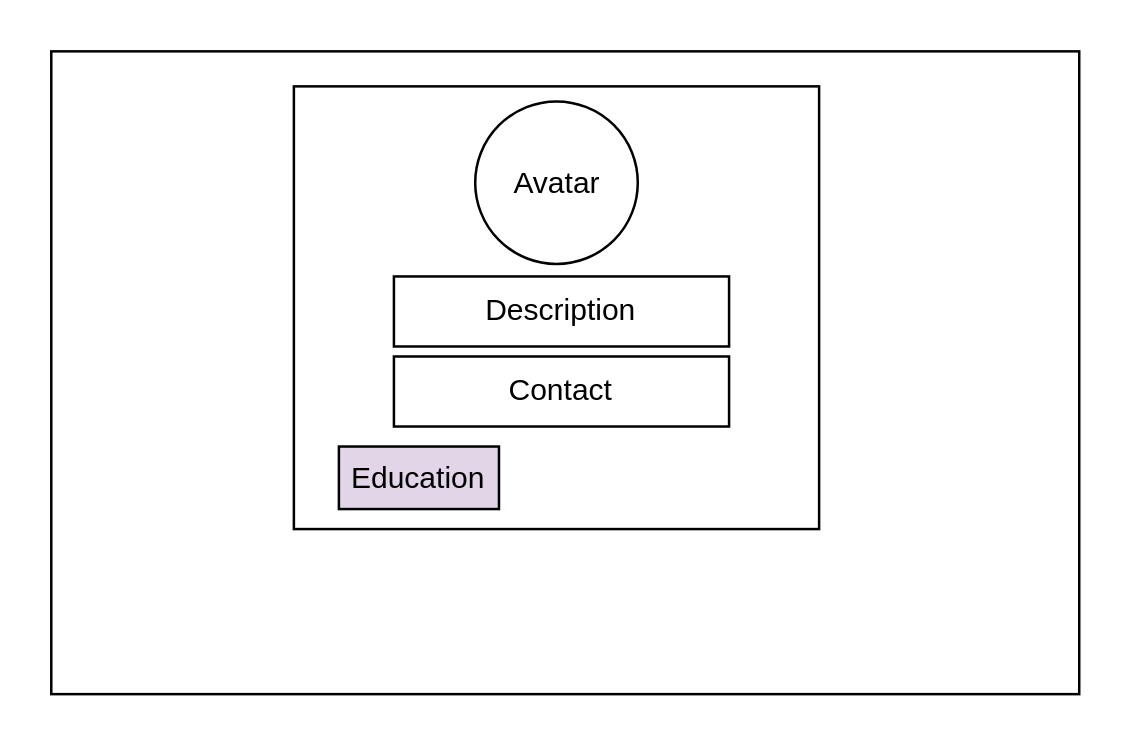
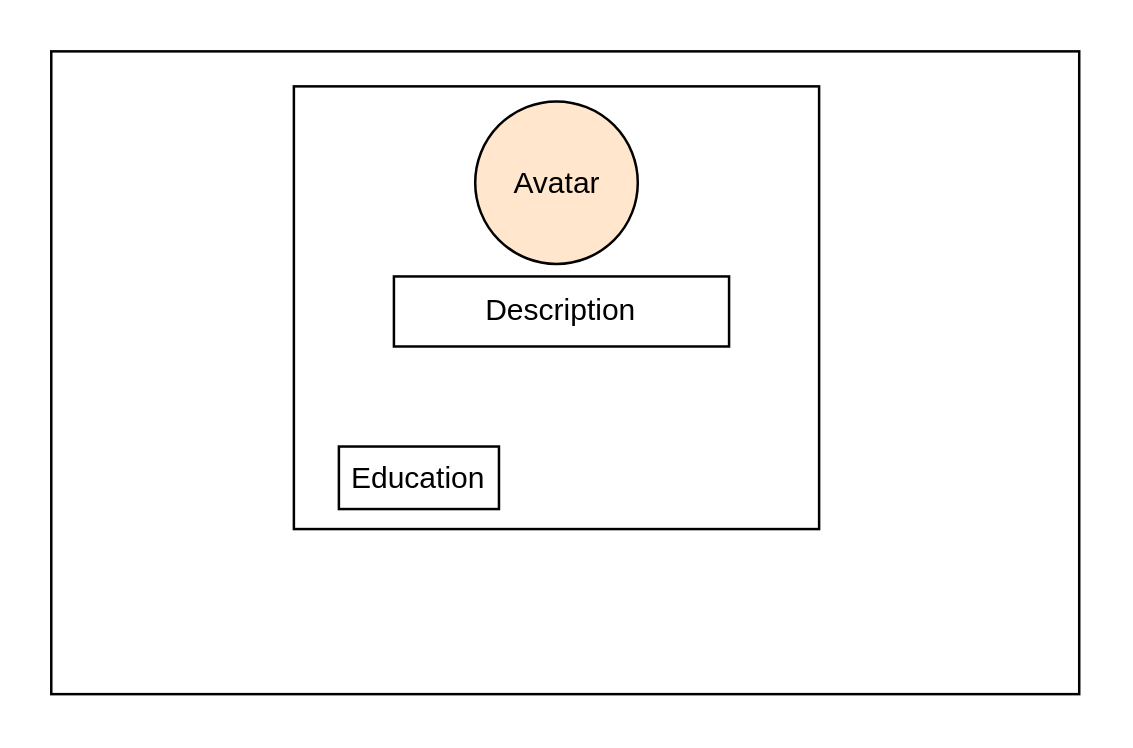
node "Avatar": fillcolor #ffffff -> #ffe6cc
node "Contact": removed
node "Education": fillcolor #e1d5e7 -> #ffffff
